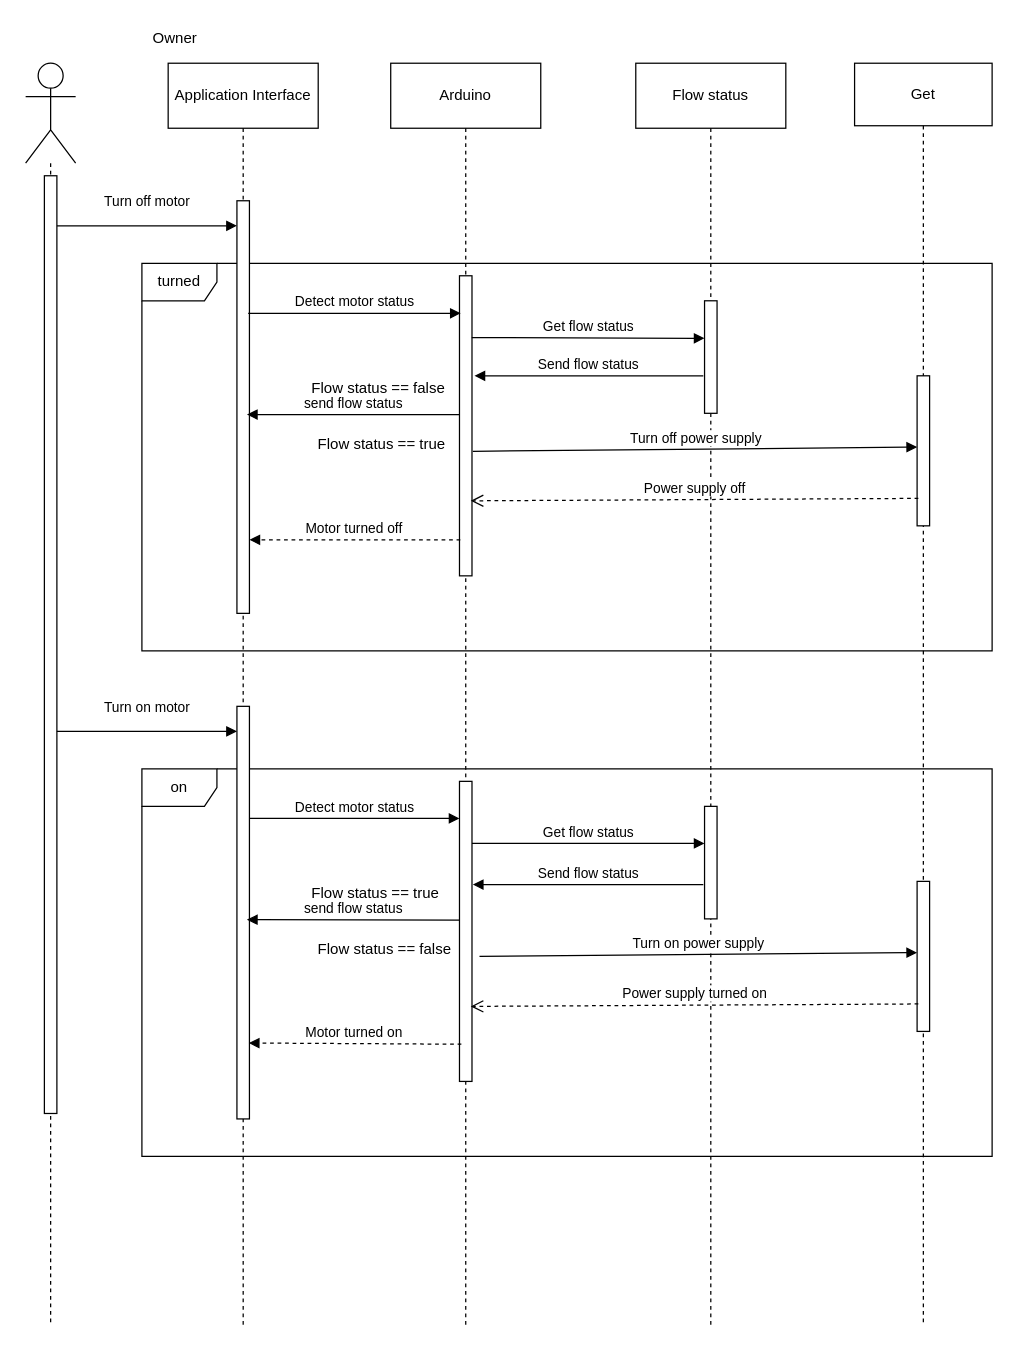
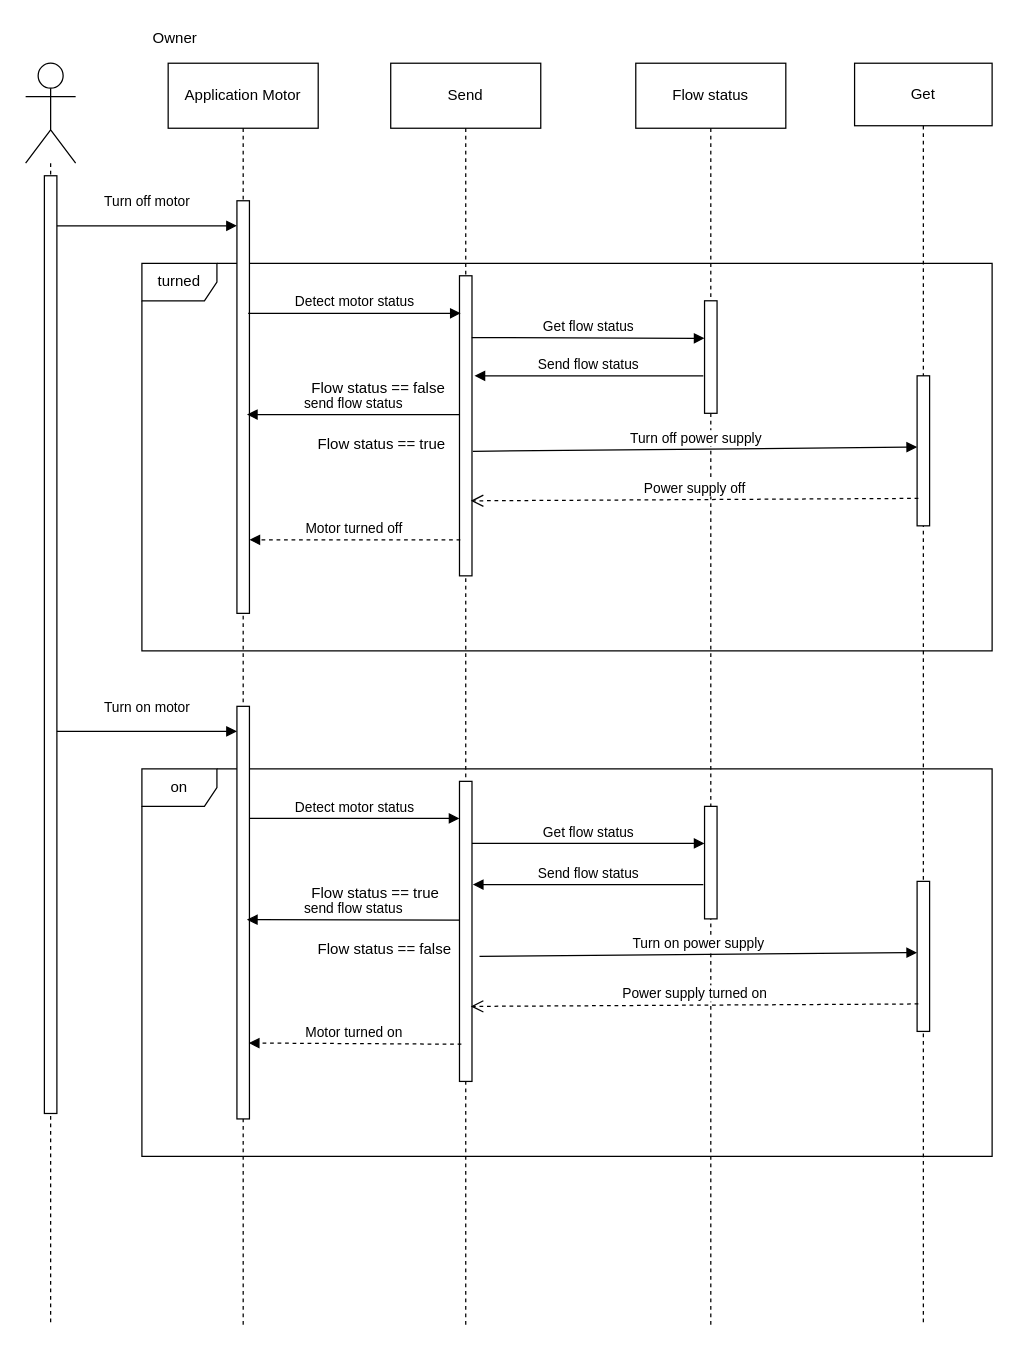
node "Application Interface": label "Application Interface" -> "Application Motor"
node "Arduino": label "Arduino" -> "Send"
